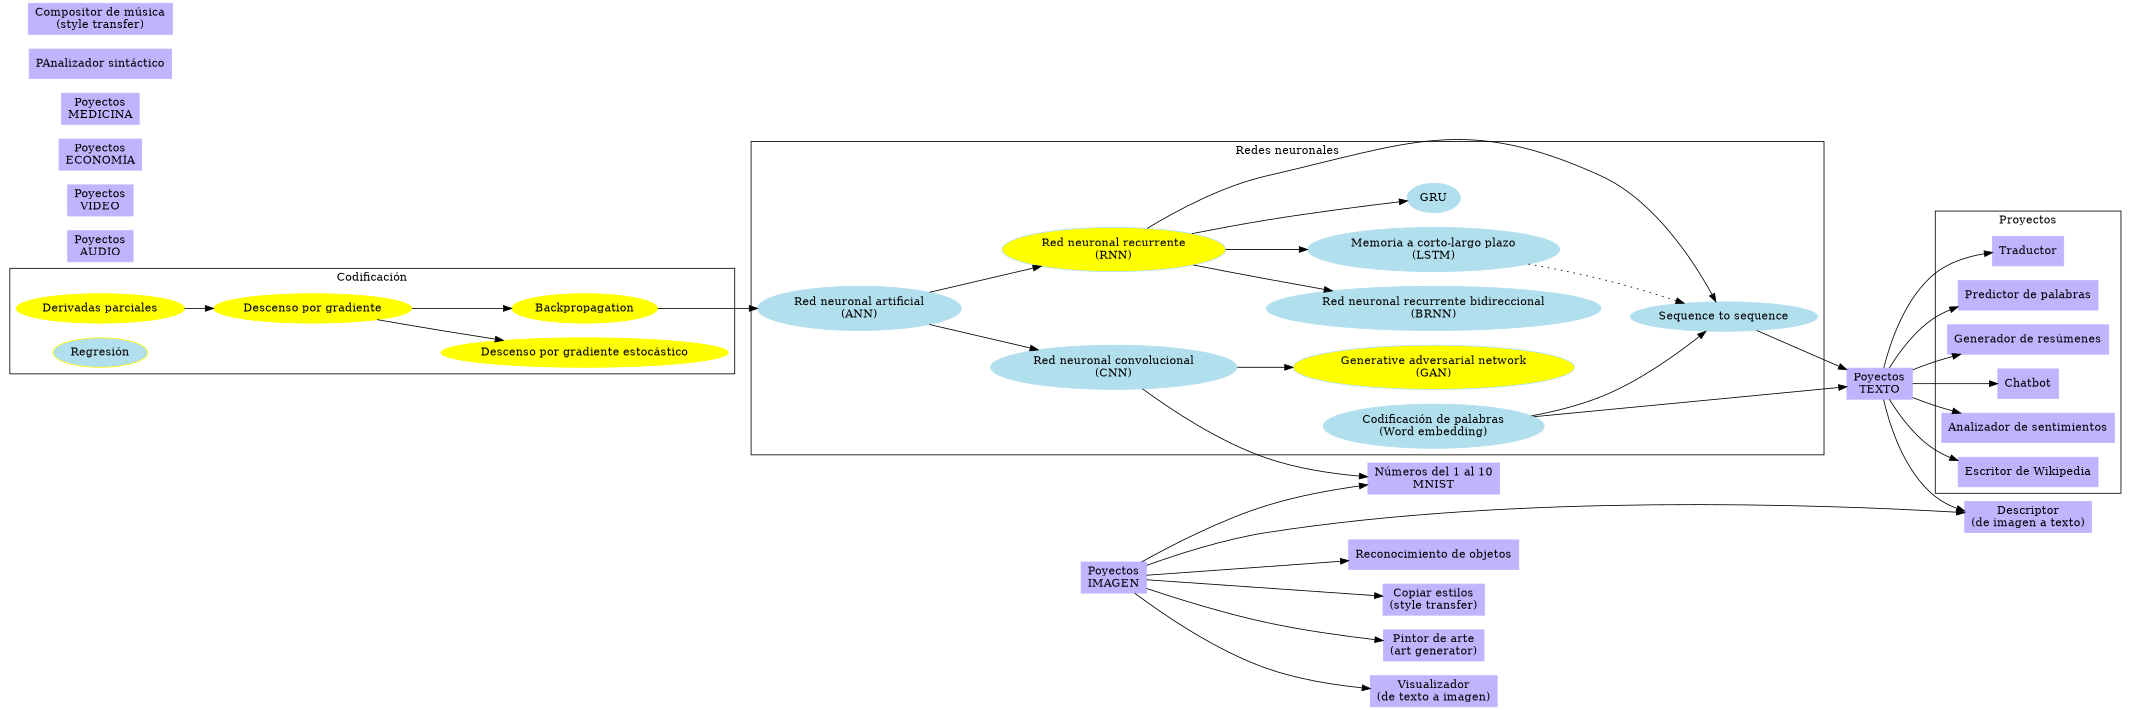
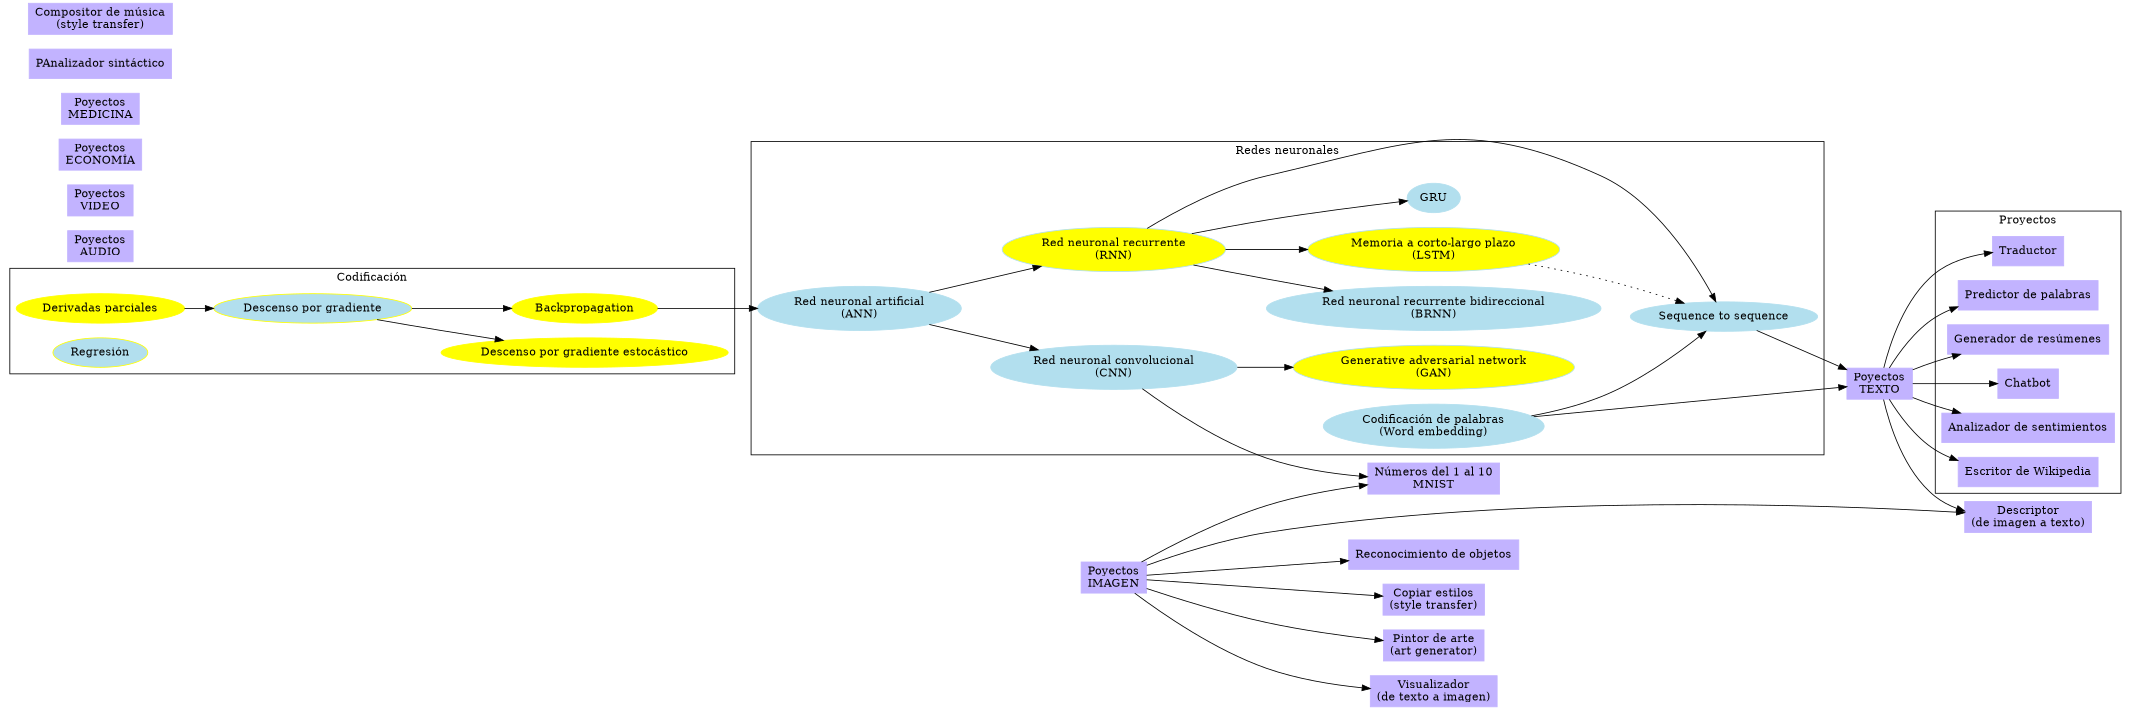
node "Memoria a corto-largo plazo (LSTM)": fillcolor lightblue2 -> yellow
node "Descenso por gradiente": fillcolor yellow -> lightblue2
